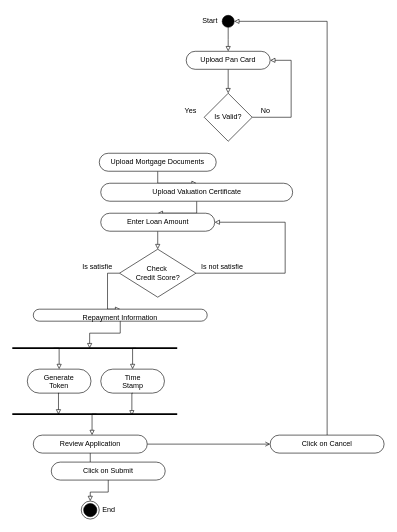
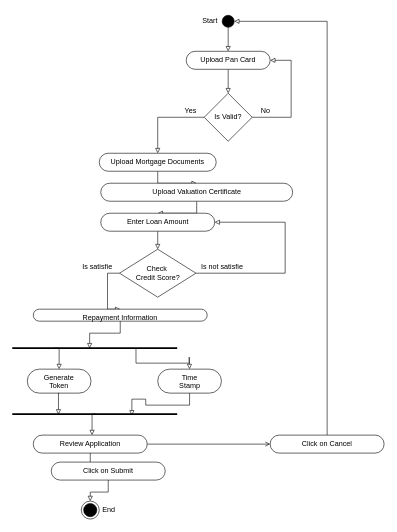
edge "Is Valid?" -> "Upload Mortgage Documents": added
node "Time Stamp": moved (133, 381) -> (190, 381)
